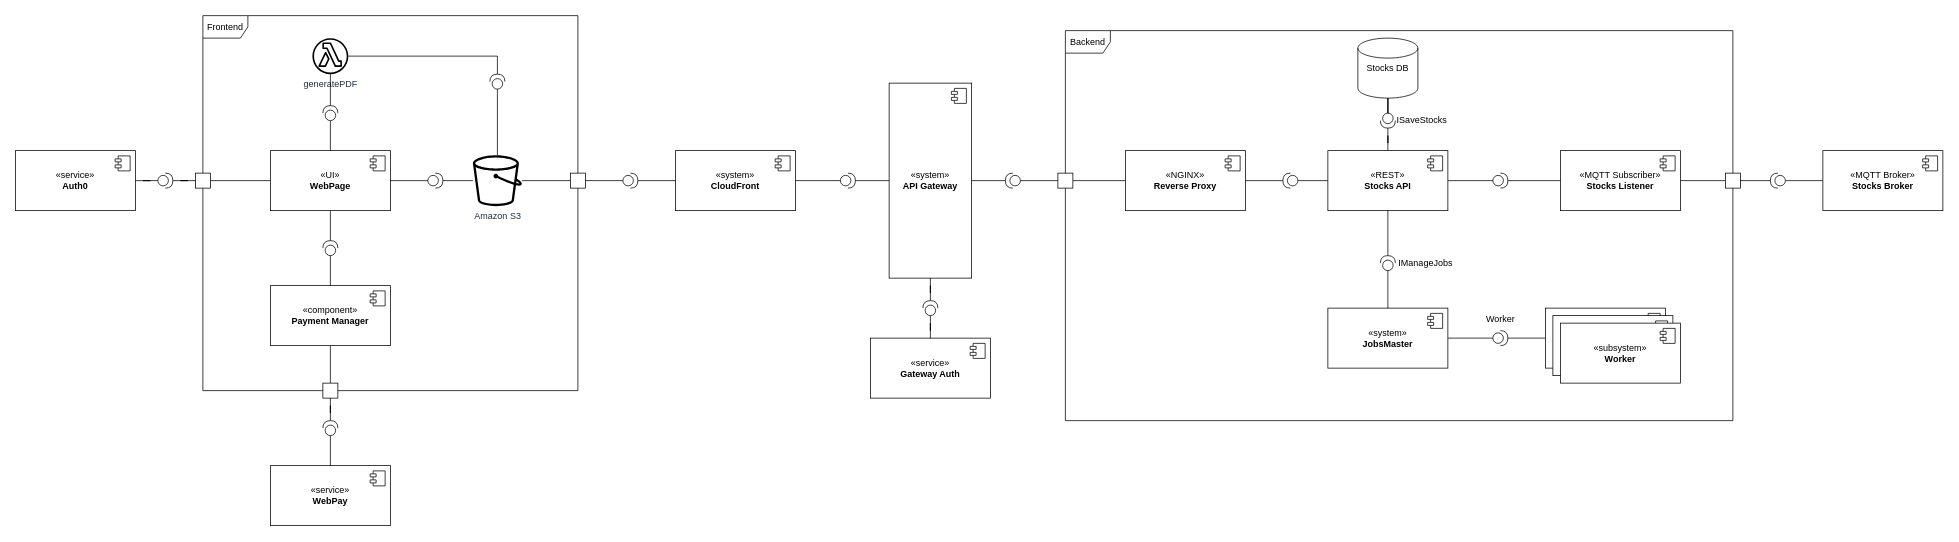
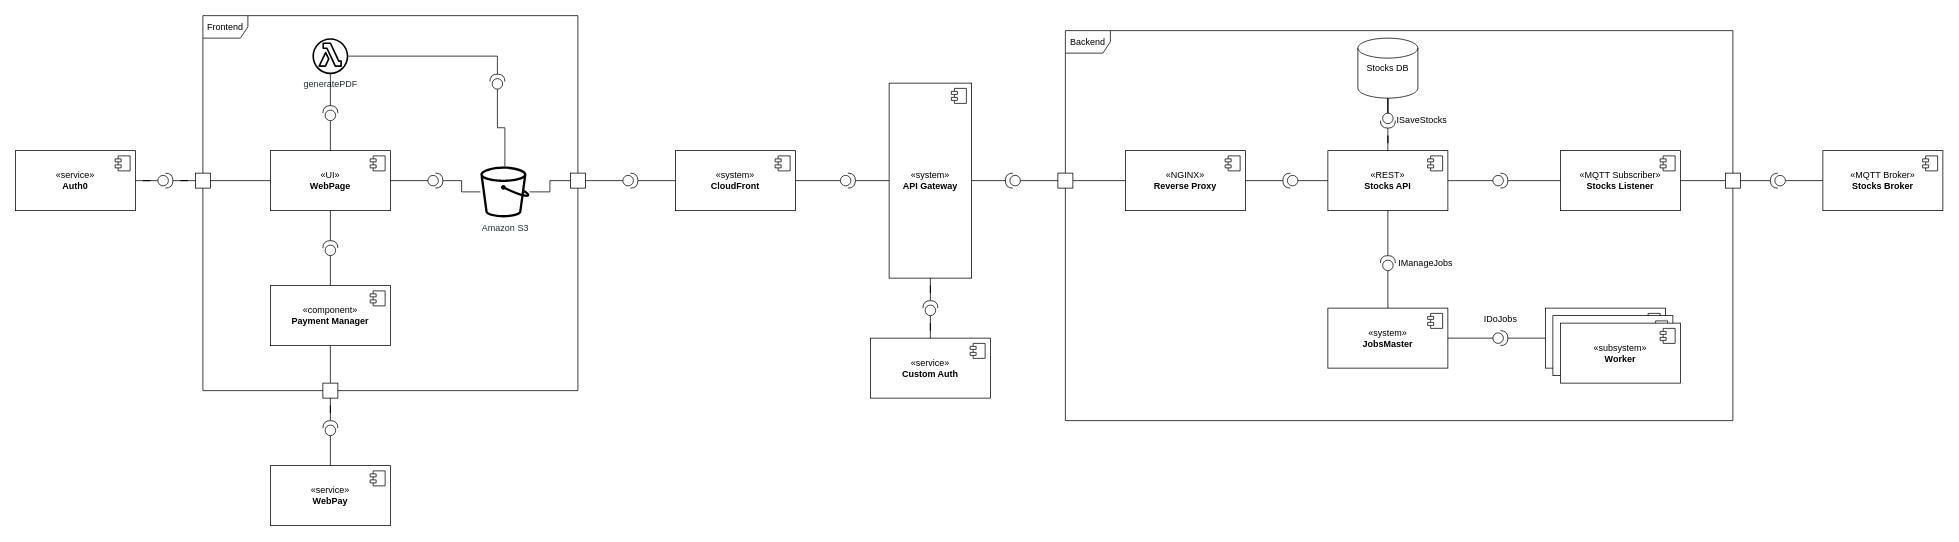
node "Amazon S3": moved (497, 180) -> (505, 192)
node "Worker": label "Worker" -> "IDoJobs"
node "«service» Gateway Auth": label "«service» Gateway Auth" -> "«service» Custom Auth"
